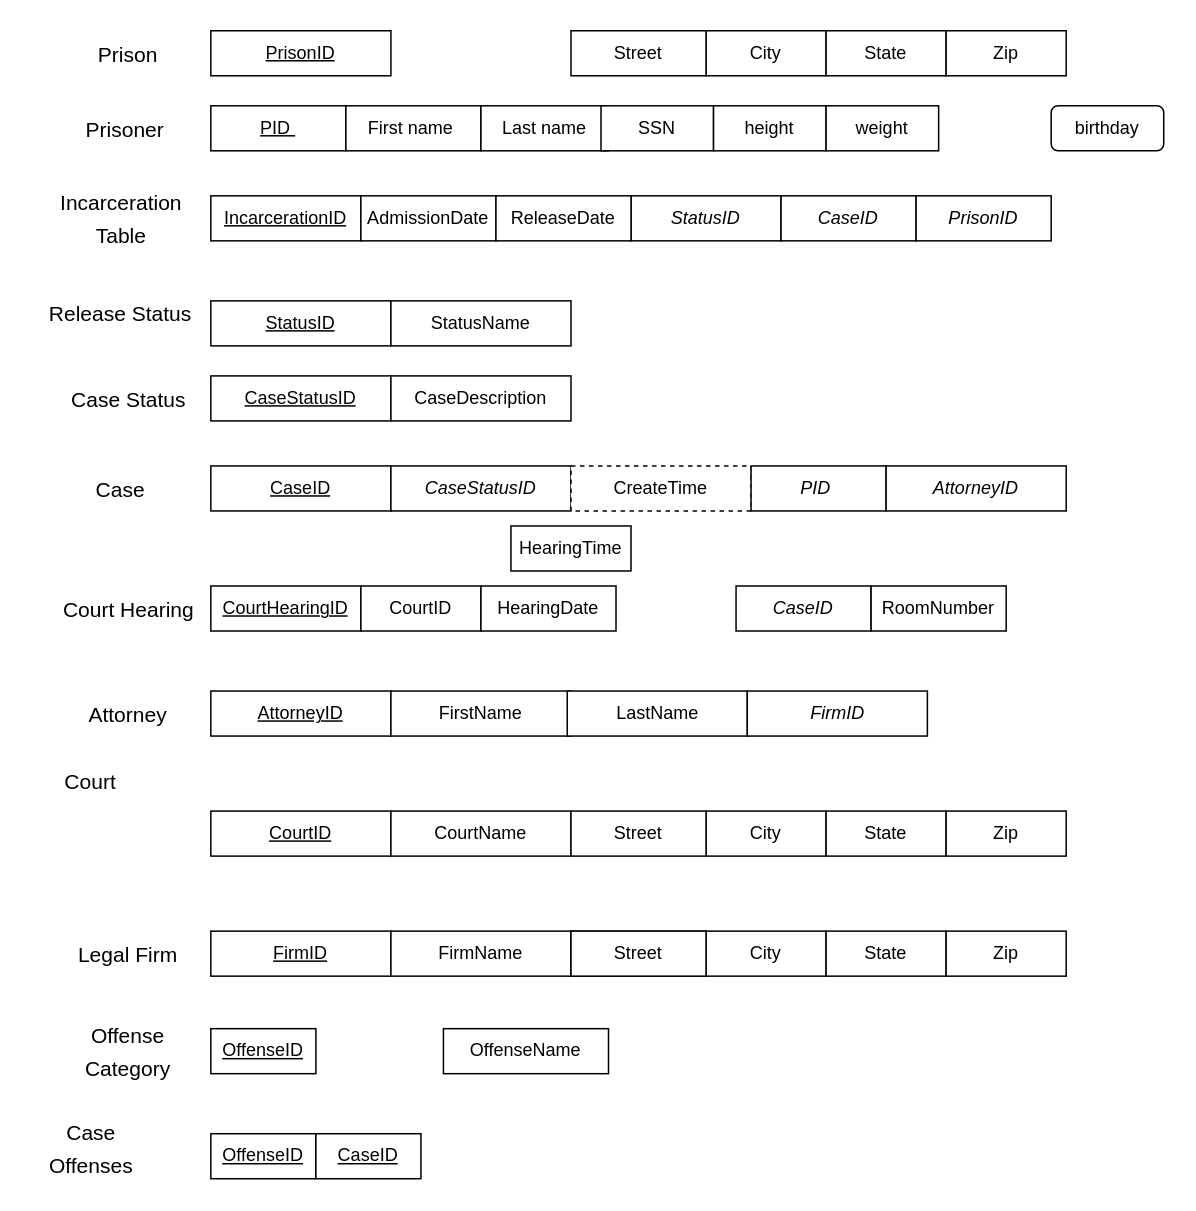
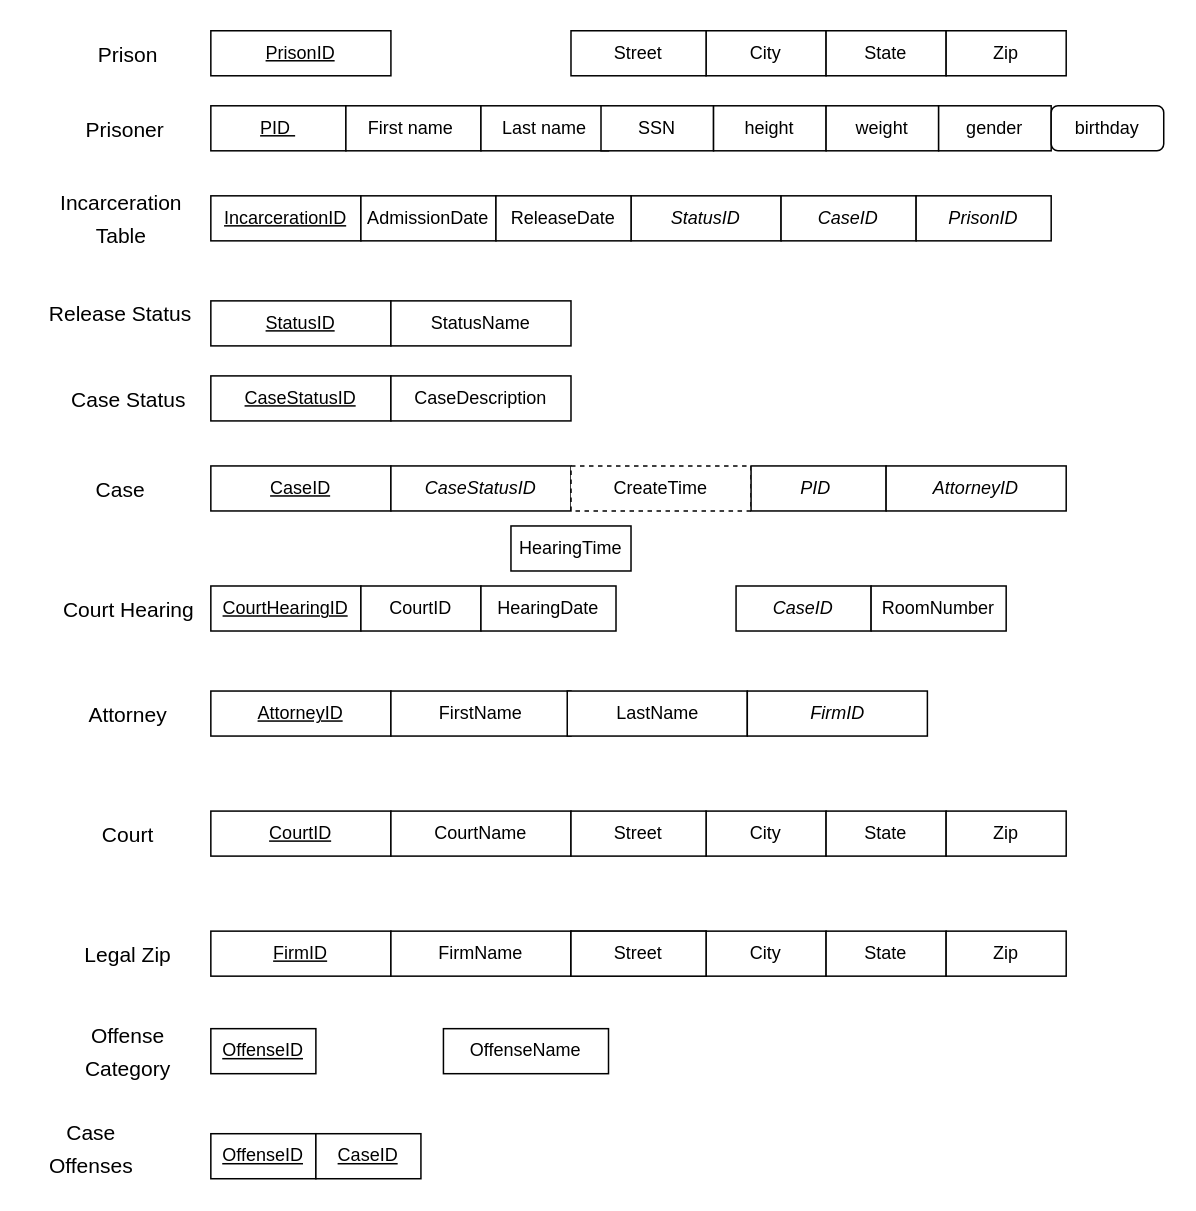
node "gender": added
node "Court": moved (91, 781) -> (128, 833)
node "Legal Firm": label "Legal Firm" -> "Legal Zip"
